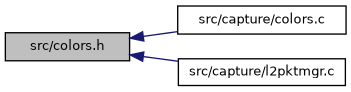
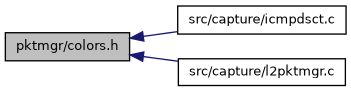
node "src/capture/colors.c": label "src/capture/colors.c" -> "src/capture/icmpdsct.c"
node "src/colors.h": label "src/colors.h" -> "pktmgr/colors.h"
